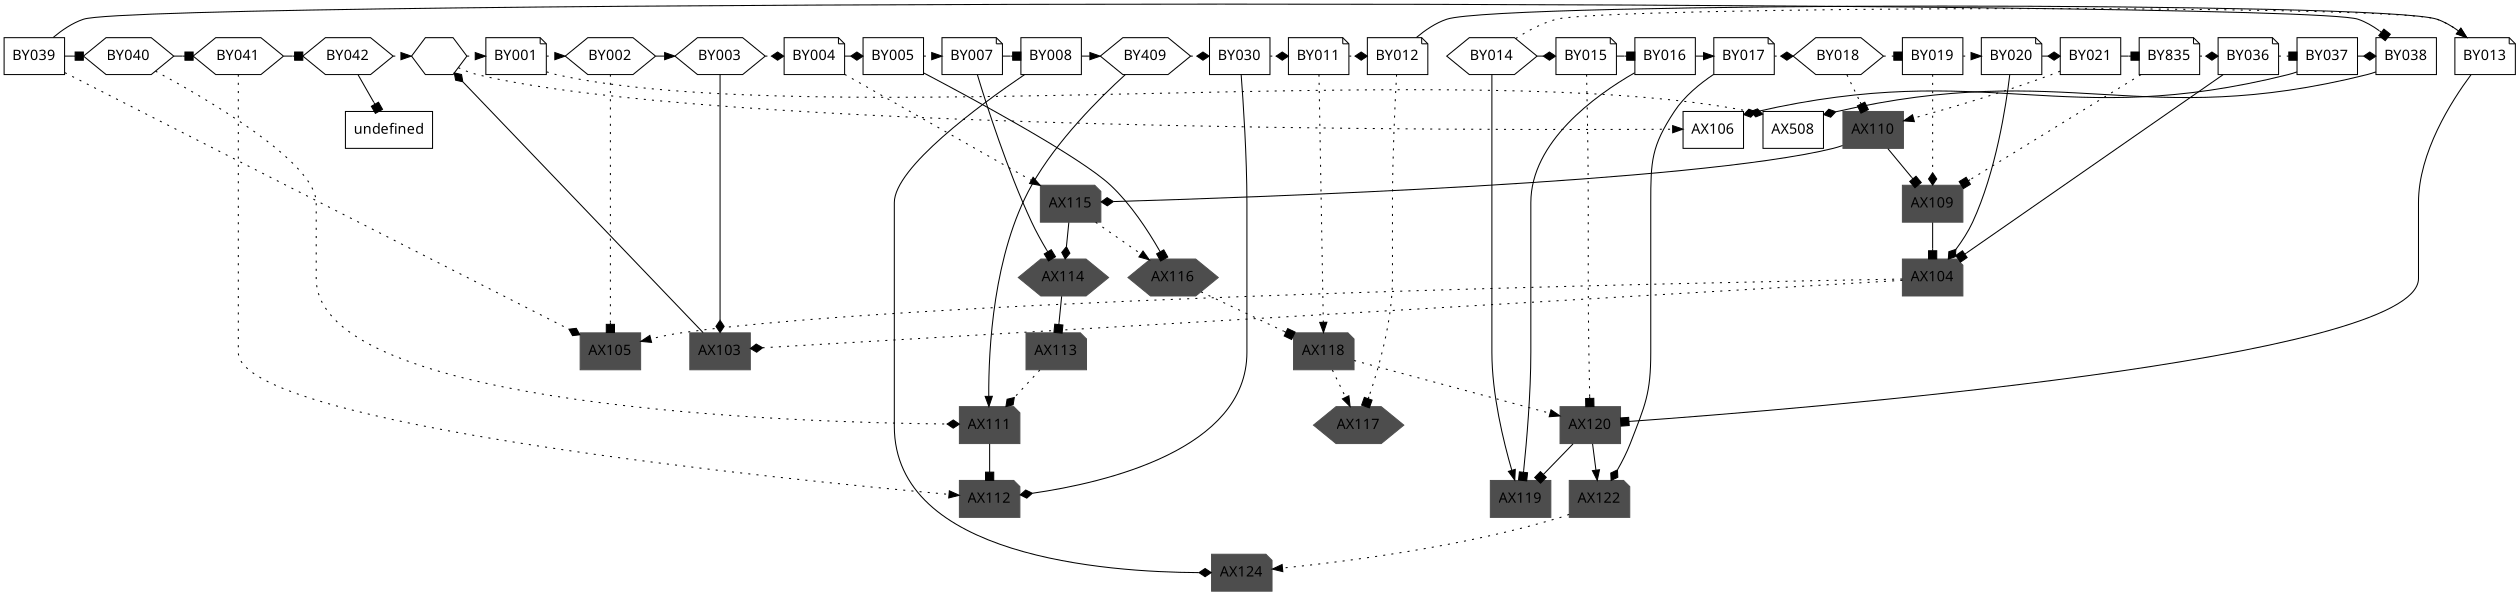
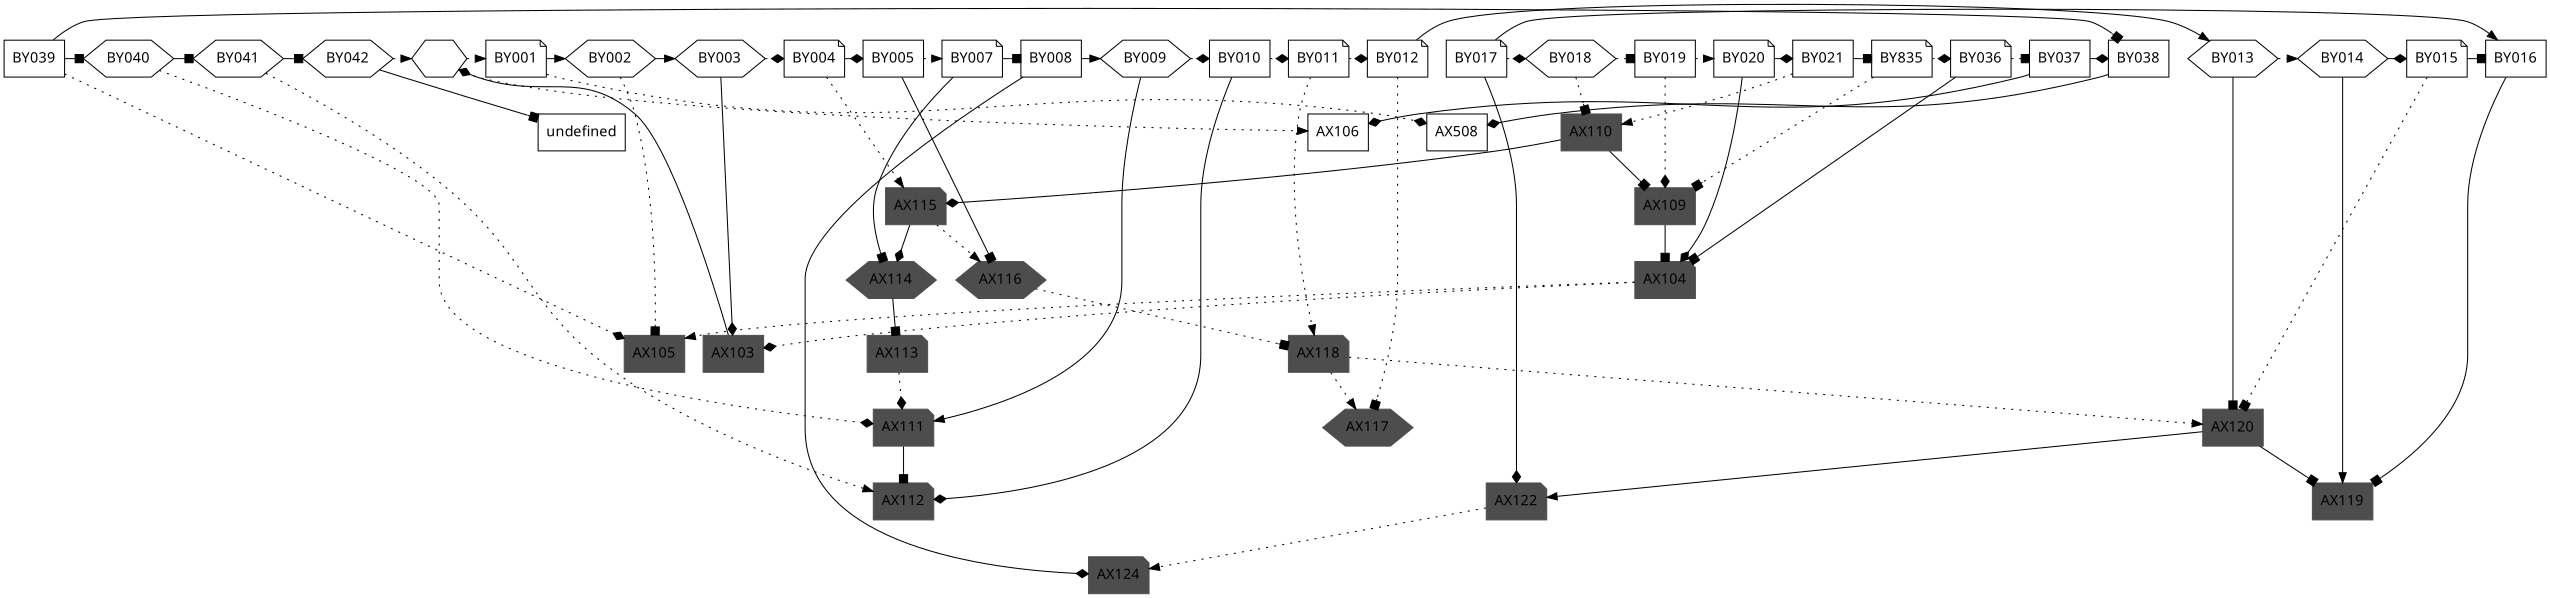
edge "BY014" -> "BY013": reversed
edge "BY001" -> "BY002": style dotted -> solid
node "BY409": label "BY409" -> "BY009"
node "BY030": label "BY030" -> "BY010"
edge "BY016" -> "BY017": reversed
node "BY013": shape note -> hexagon
